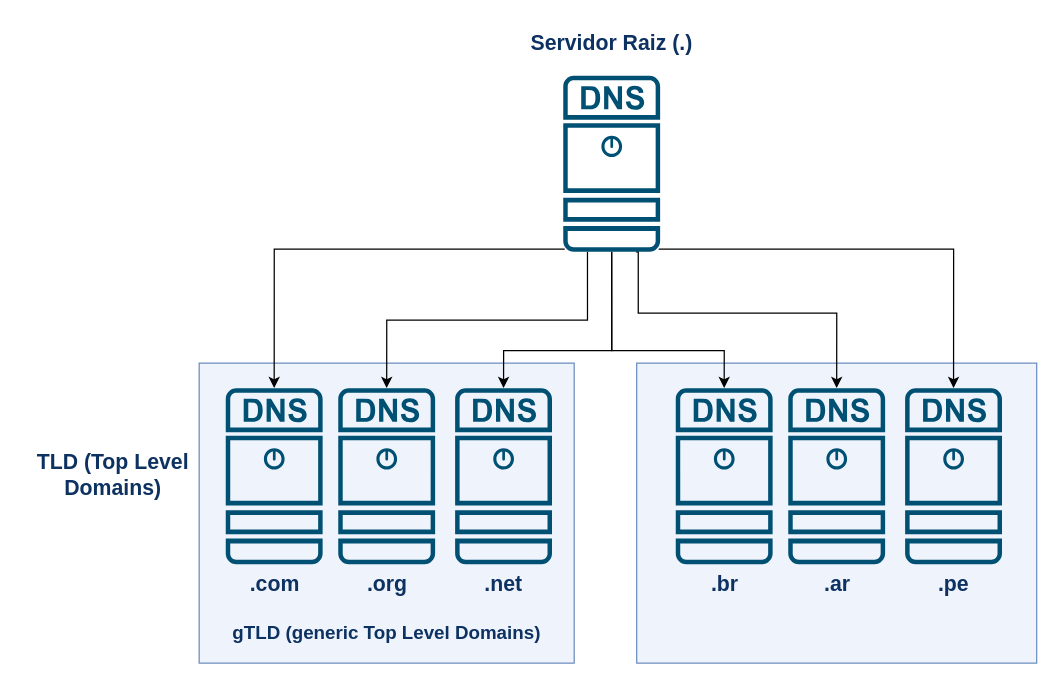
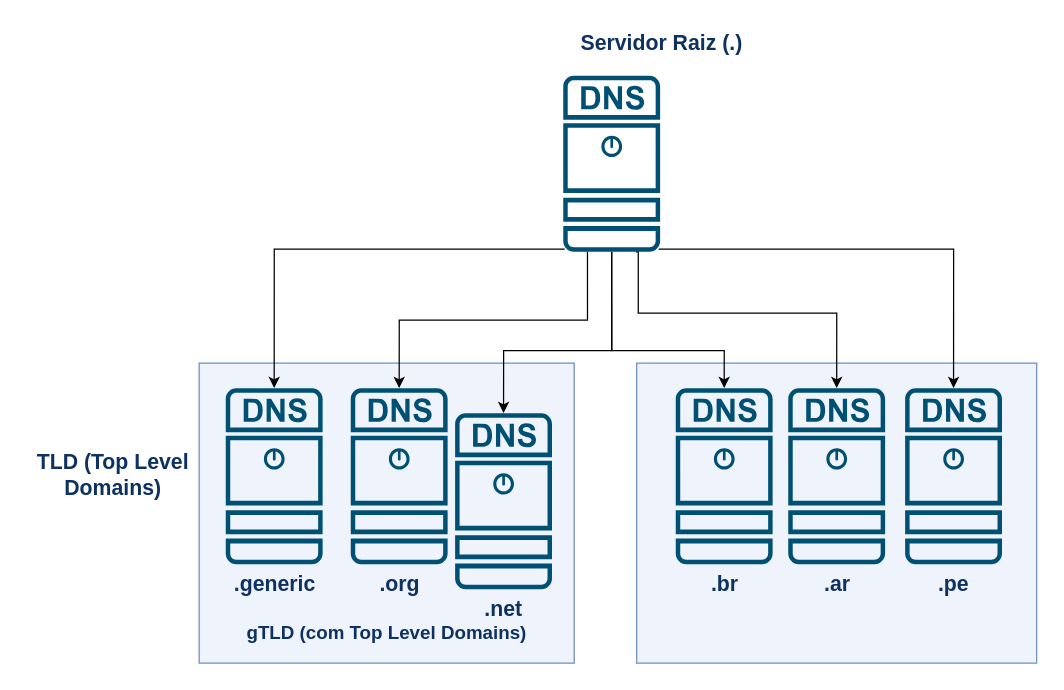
node "Servidor Raiz (.)": moved (612, 44) -> (662, 44)
node ".org": moved (387, 476) -> (399, 476)
node ".net": moved (503, 476) -> (503, 501)
node ".com": label ".com" -> ".generic"
node "gTLD (generic Top Level Domains)": label "gTLD (generic Top Level Domains)" -> "gTLD (com Top Level Domains)"
